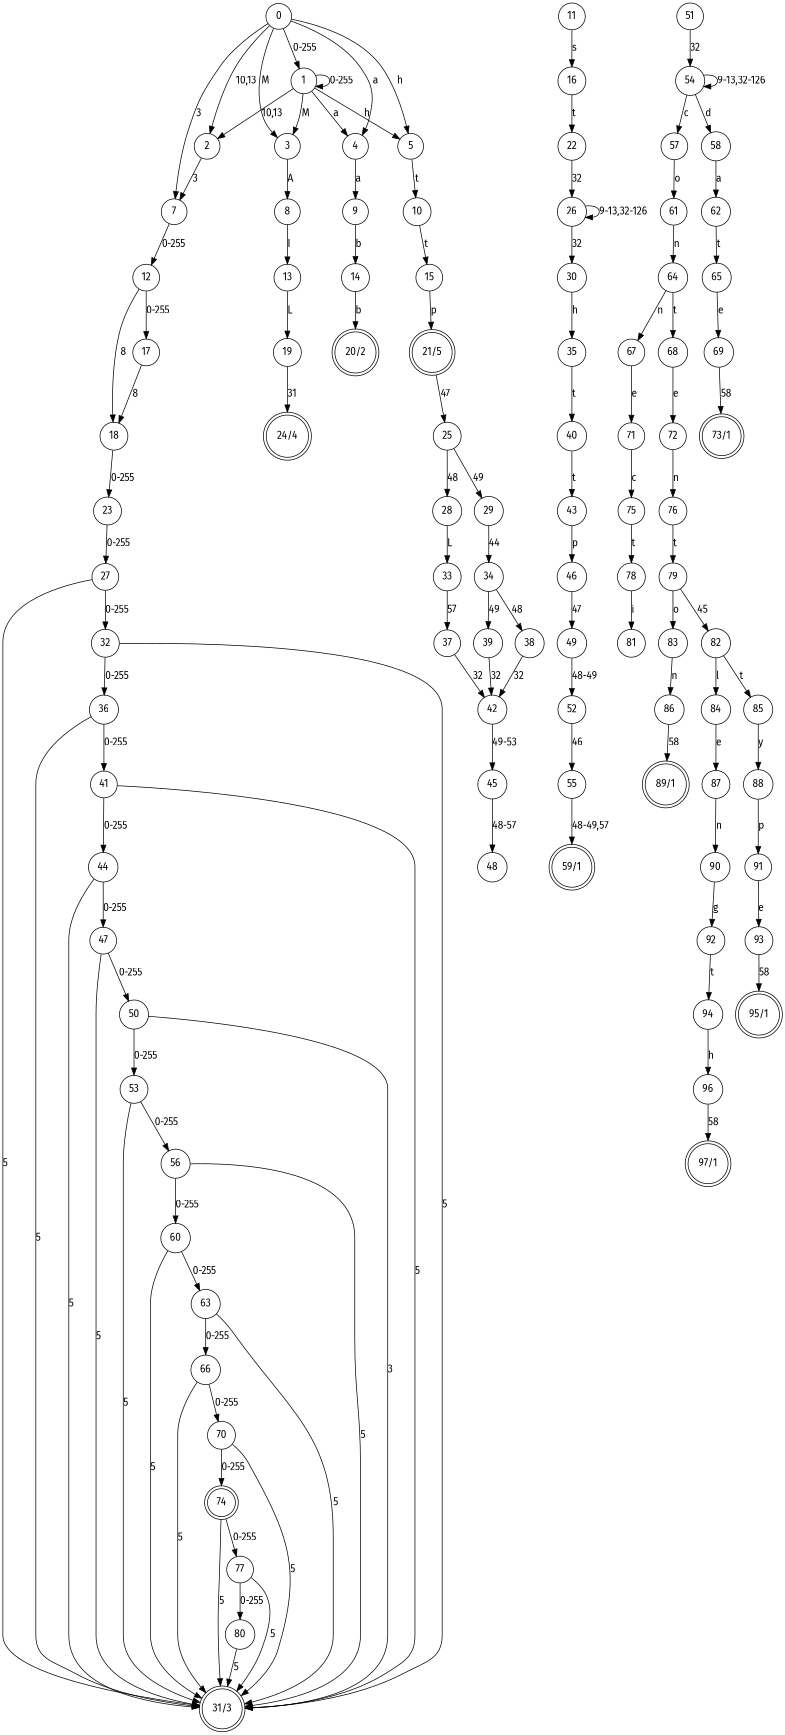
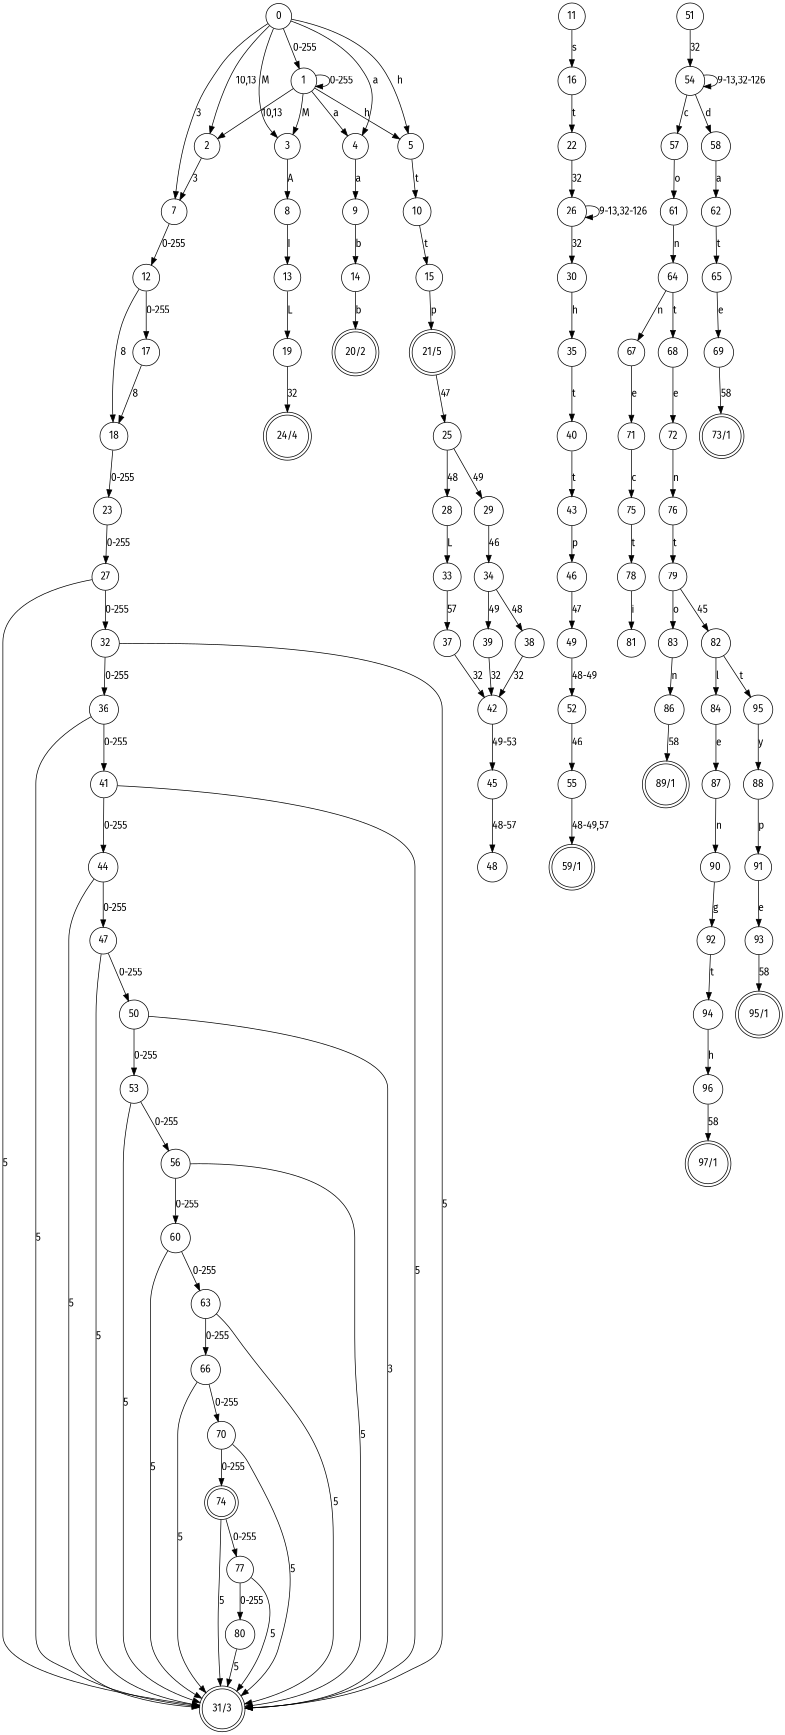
edge "19" -> "24/4": label "31" -> "32"
edge "29" -> "34": label "44" -> "46"
node "85": label "85" -> "95"
